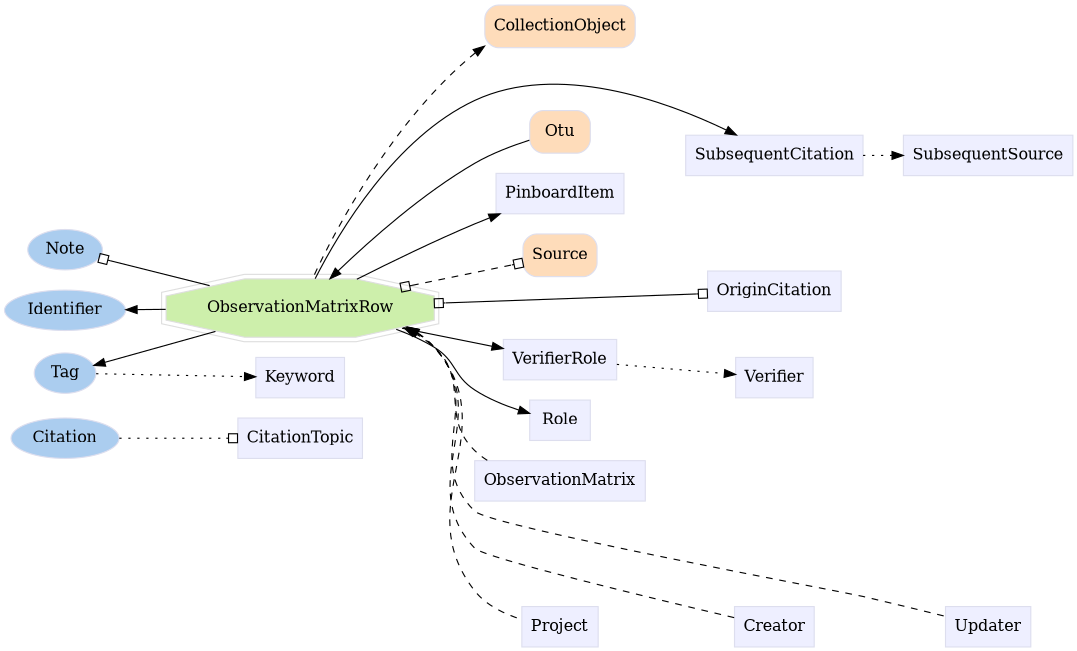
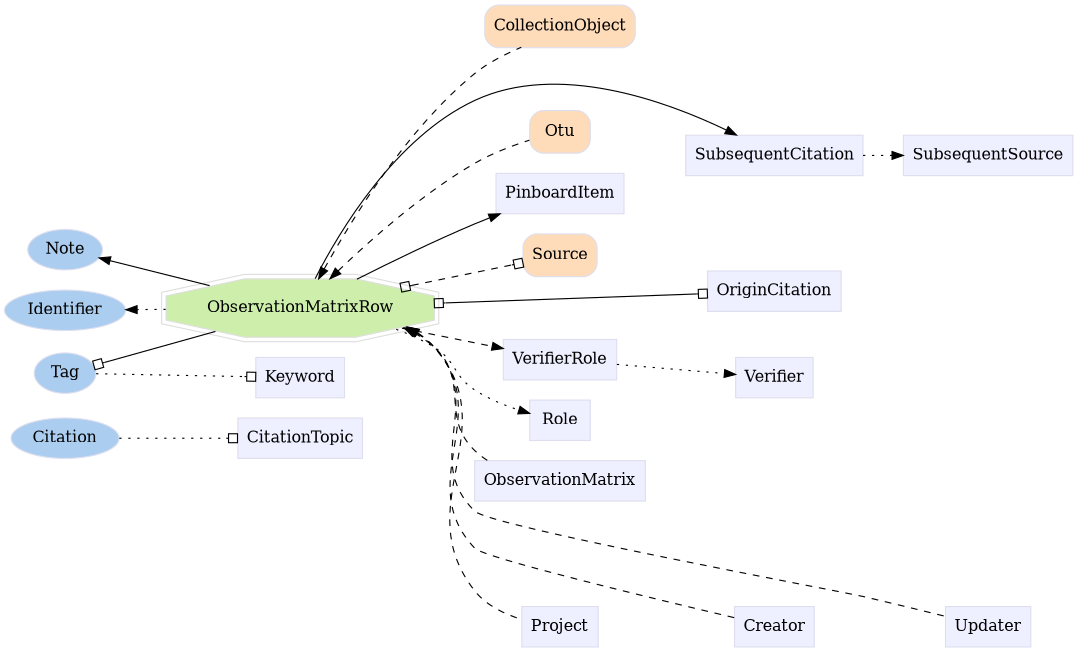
edge "ObservationMatrixRow" -> "CollectionObject": reversed
edge "Otu" -> "ObservationMatrixRow": style solid -> dashed
edge "ObservationMatrixRow" -> "Note": arrowhead obox -> normal
edge "ObservationMatrixRow" -> "Identifier": style solid -> dotted
edge "ObservationMatrixRow" -> "VerifierRole": style solid -> dashed
edge "ObservationMatrixRow" -> "Tag": arrowhead normal -> obox
edge "Tag" -> "Keyword": arrowhead normal -> obox
edge "ObservationMatrixRow" -> "Role": style solid -> dotted
